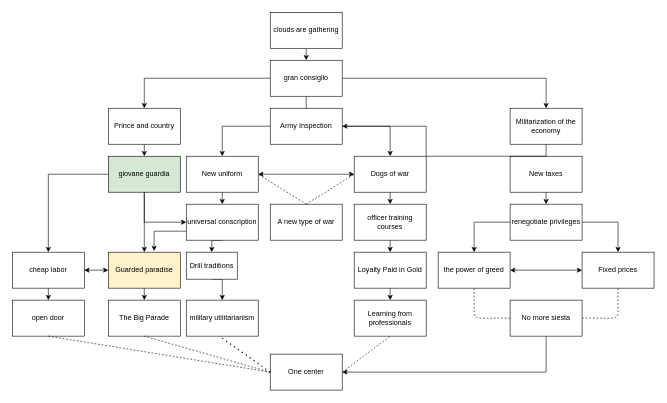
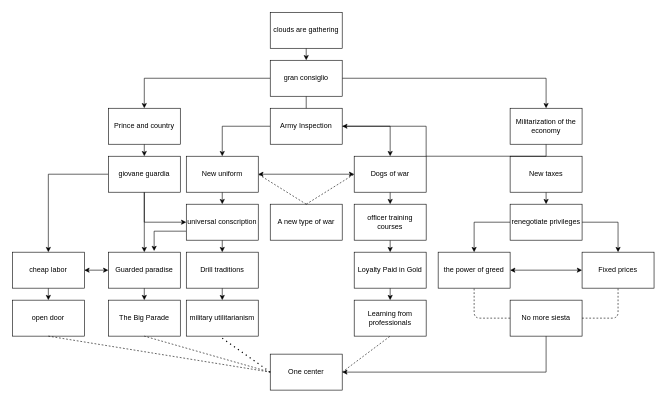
node "giovane guardia": fillcolor #d5e8d4 -> #ffffff
node "Drill traditions": size 51x27 -> 72x36
node "Guarded paradise": fillcolor #fff2cc -> #ffffff
